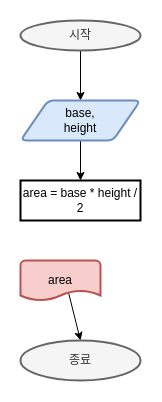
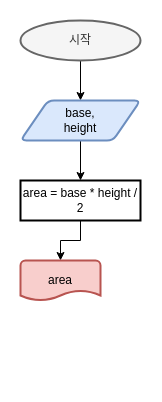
node "시작": size 120x30 -> 120x40
edge "area = base * height / 2" -> "area": added
edge "area" -> "종료": removed
node "종료": removed
